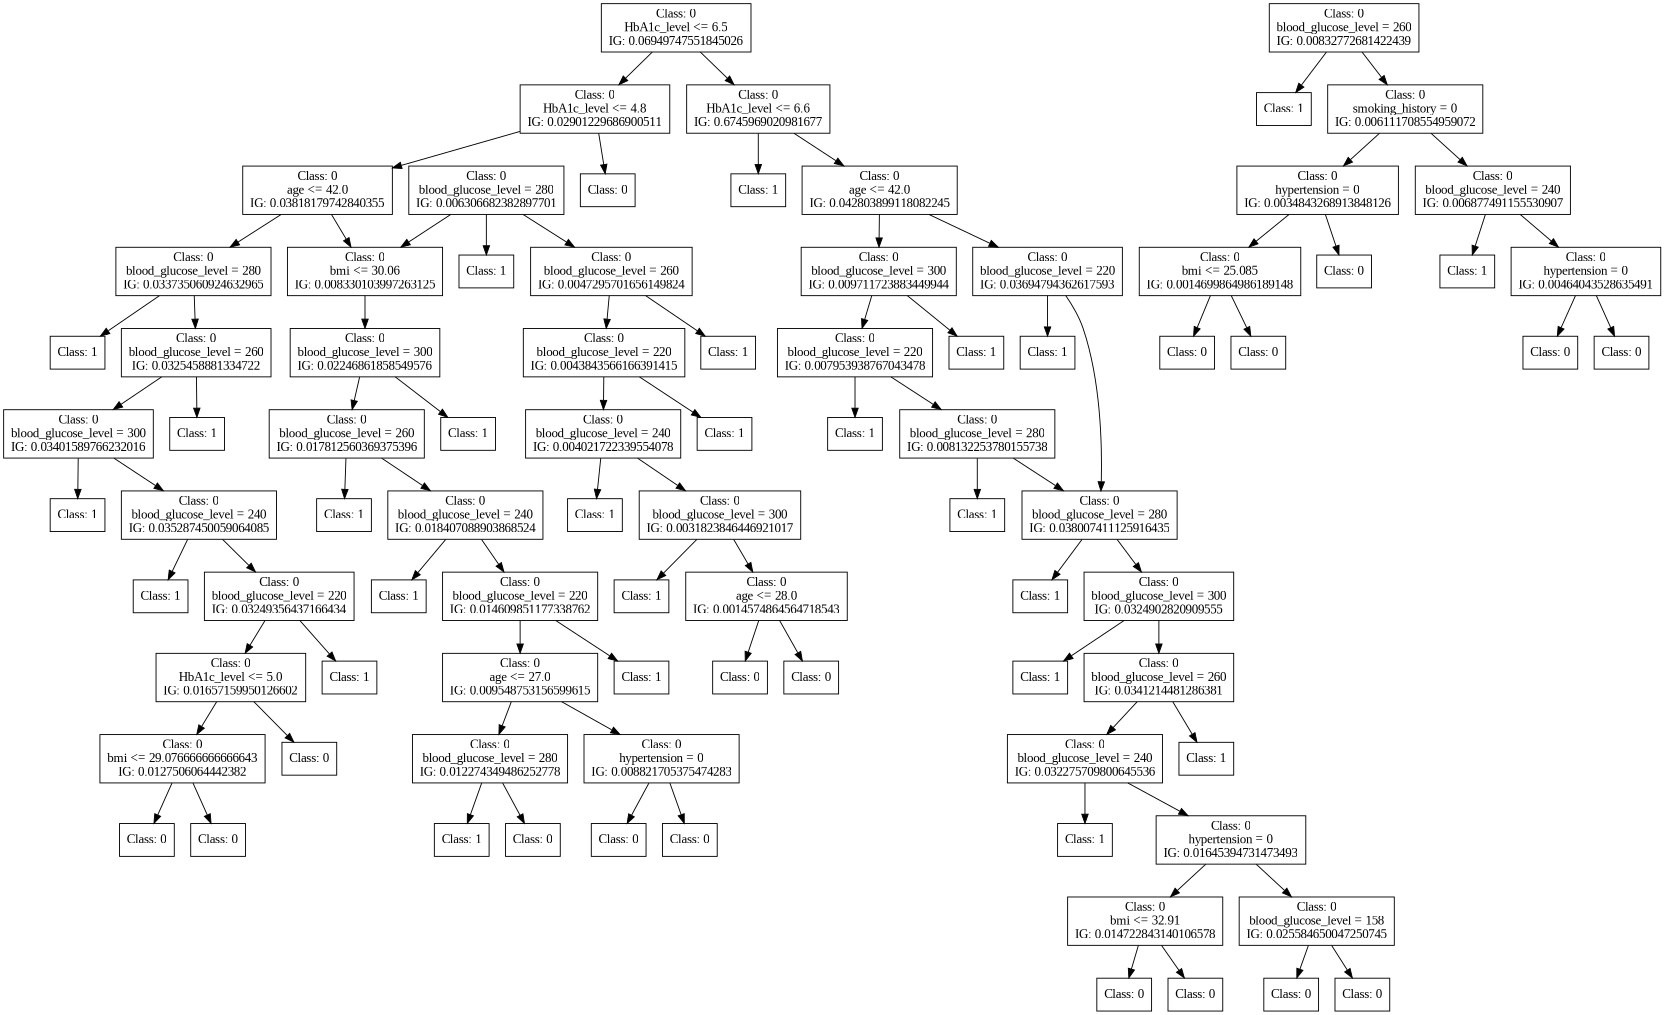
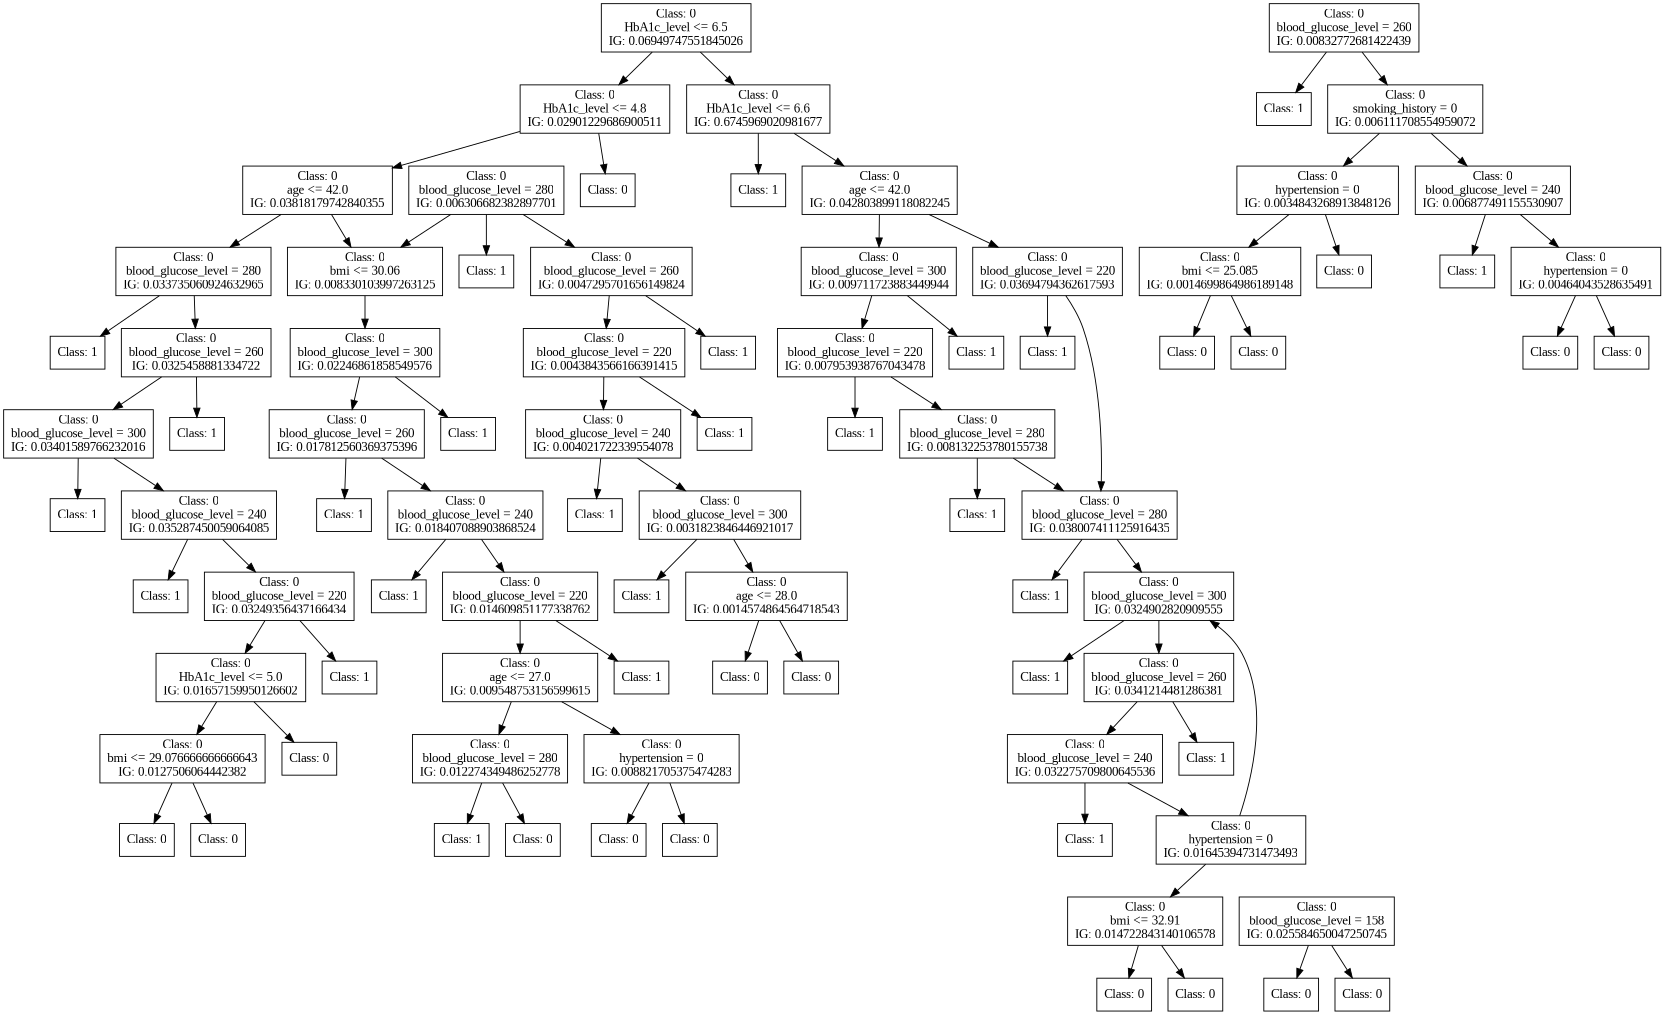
edge "Class: 0 hypertension = 0 IG: 0.01645394731473493" -> "Class: 0 blood_glucose_level = 158 IG: 0.025584650047250745": now "Class: 0 hypertension = 0 IG: 0.01645394731473493" -> "Class: 0 blood_glucose_level = 300 IG: 0.0324902820909555"
